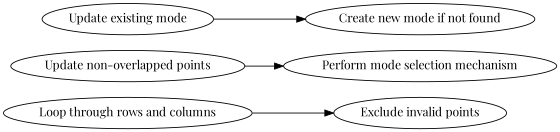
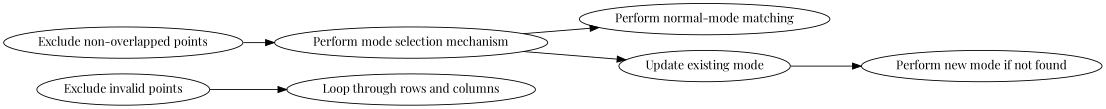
node "Create new mode if not found": label "Create new mode if not found" -> "Perform new mode if not found"
node "Perform normal-mode matching": added
edge "Perform mode selection mechanism" -> "Update existing mode": added
node "Update non-overlapped points": label "Update non-overlapped points" -> "Exclude non-overlapped points"
edge "Loop through rows and columns" -> "Exclude invalid points": reversed
